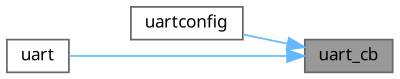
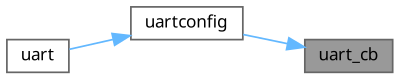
edge "uart" -> "uart_cb": now "uart" -> "uartconfig"
